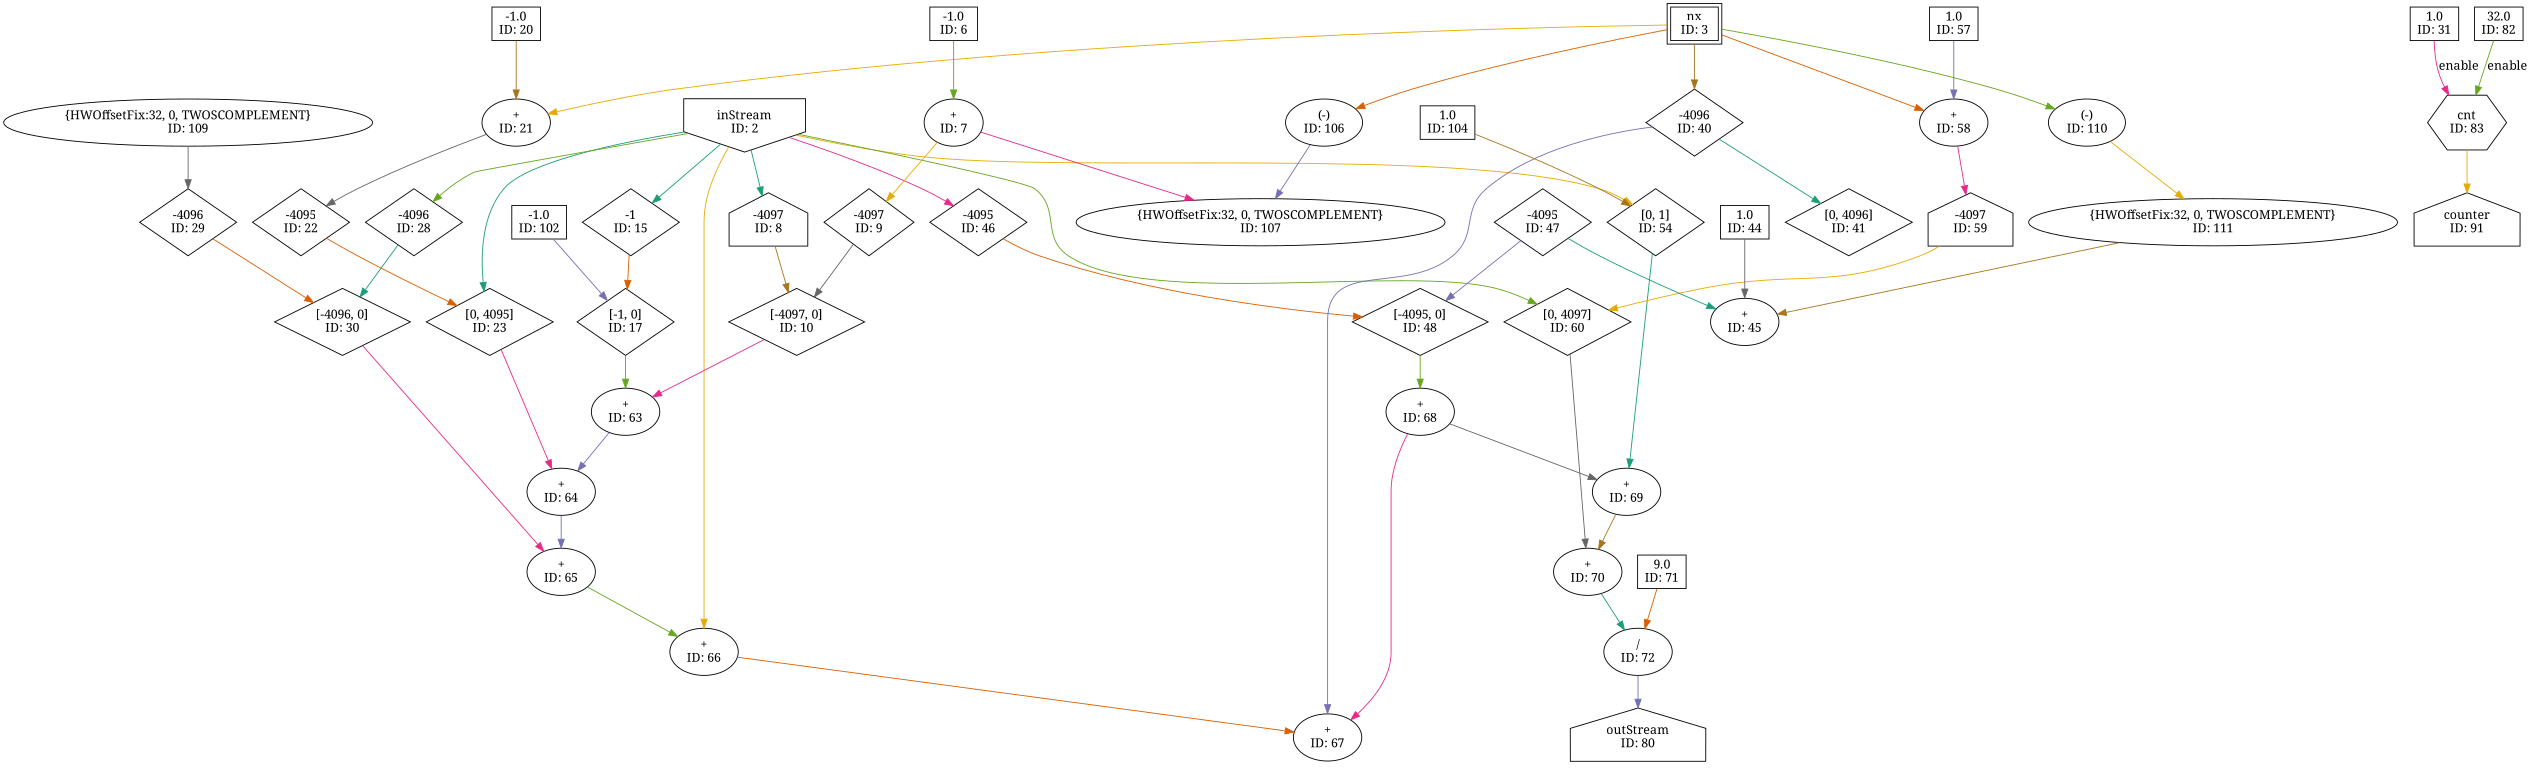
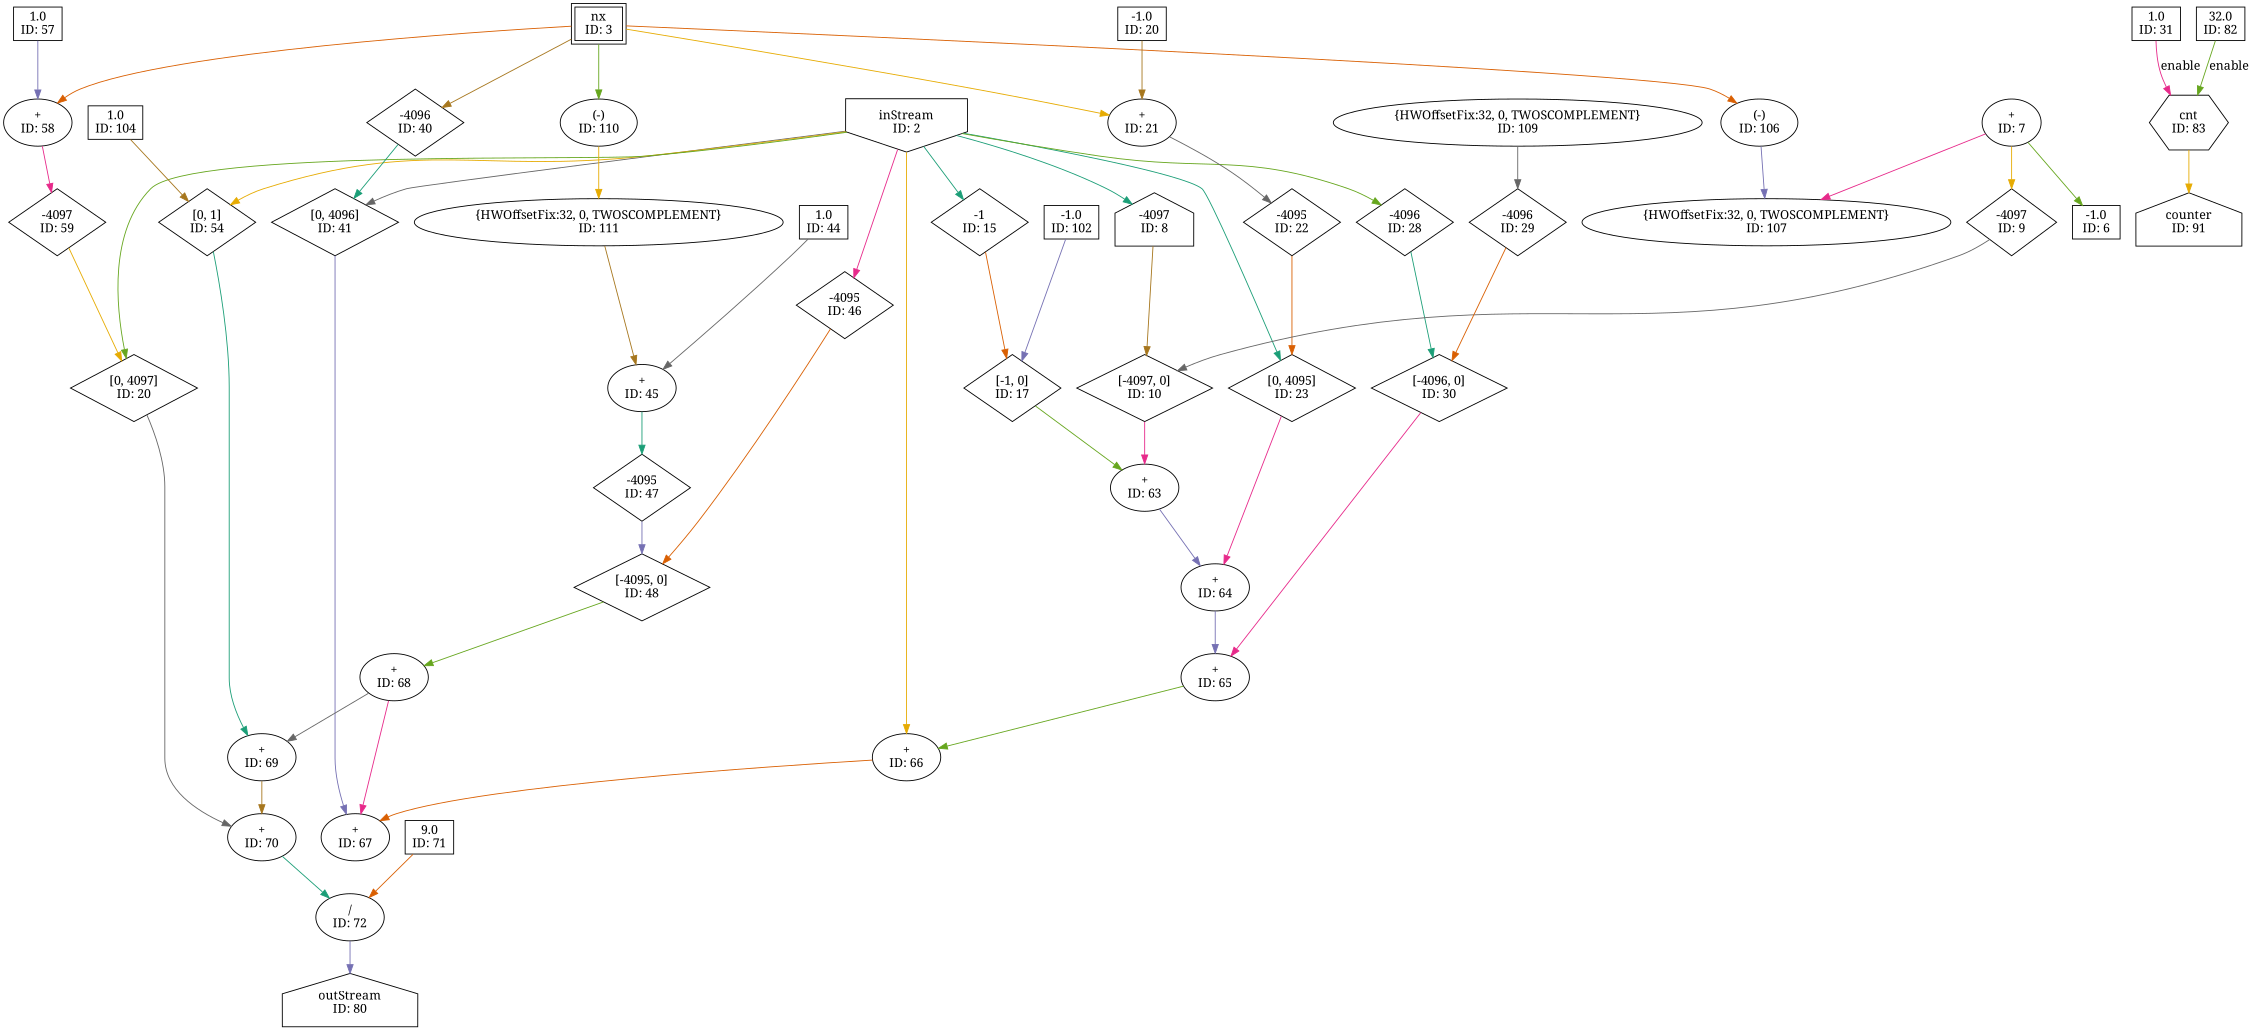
edge "-1.0 ID: 6" -> "+ ID: 7": reversed
edge "inStream ID: 2" -> "[0, 4096] ID: 41": added
node "-4097 ID: 59": shape house -> diamond
edge "-4095 ID: 47" -> "+ ID: 45": reversed
edge "-4096 ID: 40" -> "+ ID: 67": now "[0, 4096] ID: 41" -> "+ ID: 67"
node "[0, 4097] ID: 60": label "[0, 4097] ID: 60" -> "[0, 4097] ID: 20"
